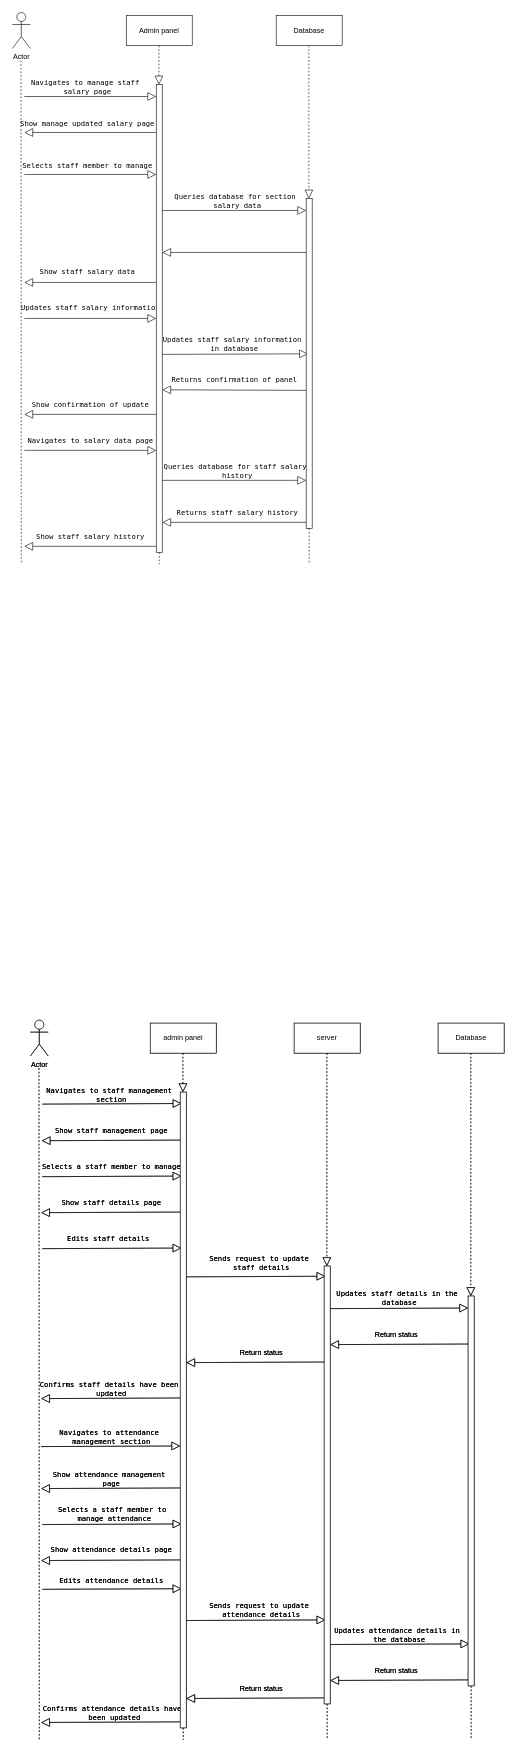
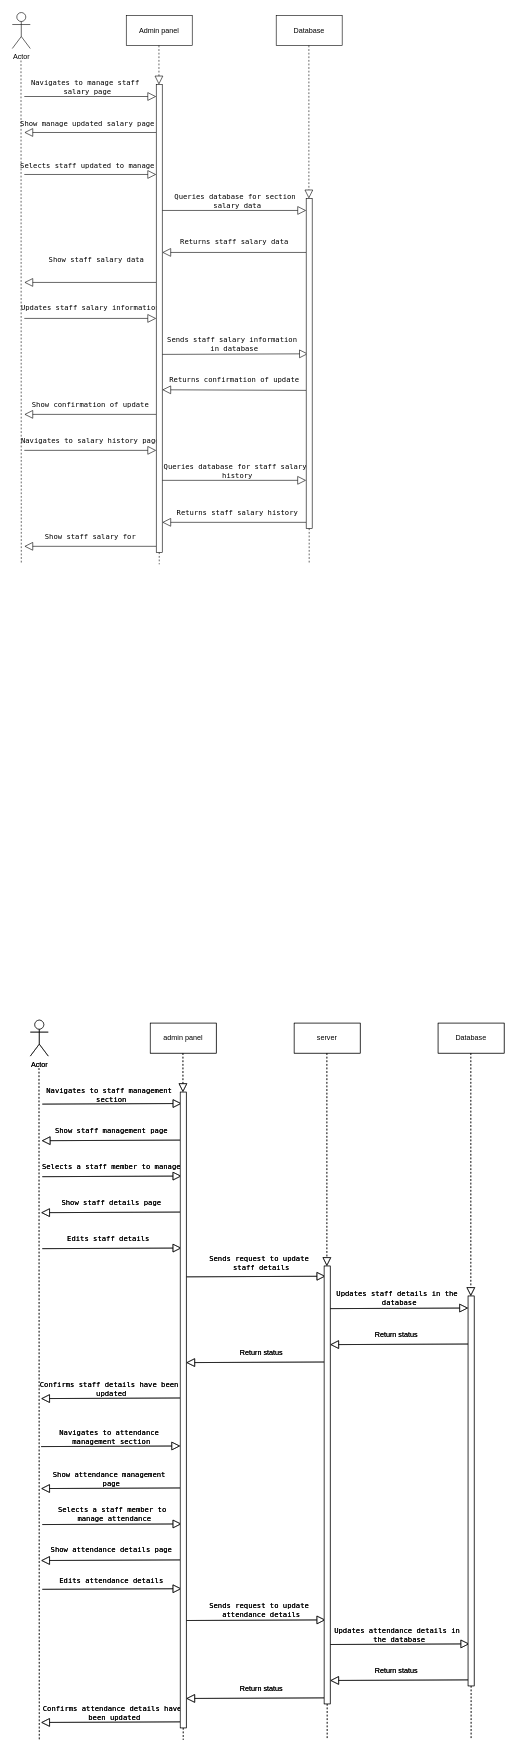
node "Selects staff member to manage": label "Selects staff member to manage" -> "Selects staff updated to manage"
node "Returns staff salary data": added
node "Show staff salary data": moved (87, 272) -> (96, 260)
node "Updates staff salary information in database": label "Updates staff salary information in database" -> "Sends staff salary information in database"
node "Returns confirmation of panel": label "Returns confirmation of panel" -> "Returns confirmation of update"
node "Navigates to salary data page": label "Navigates to salary data page" -> "Navigates to salary history page"
node "Show staff salary history": label "Show staff salary history" -> "Show staff salary for"
